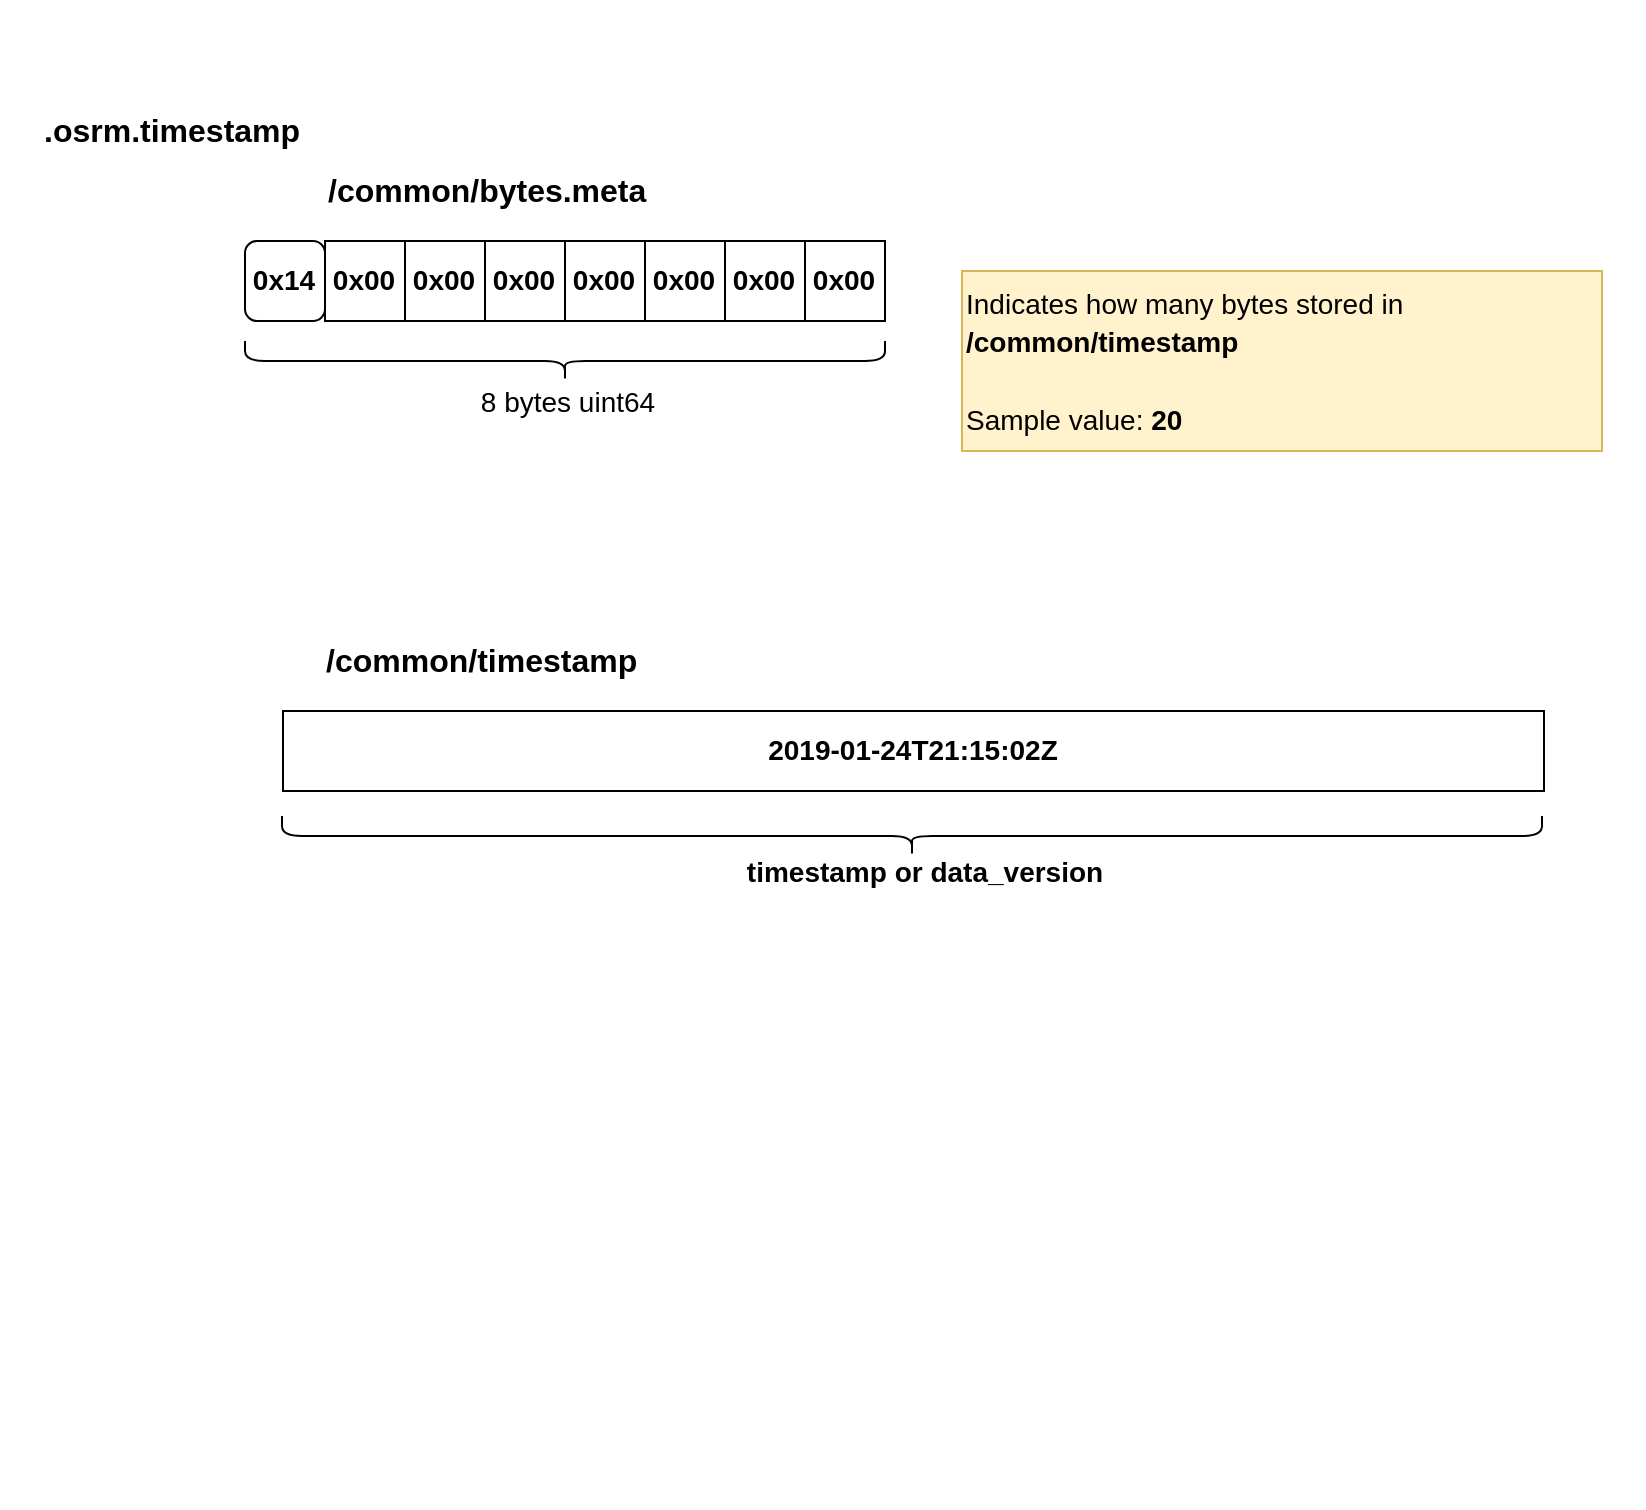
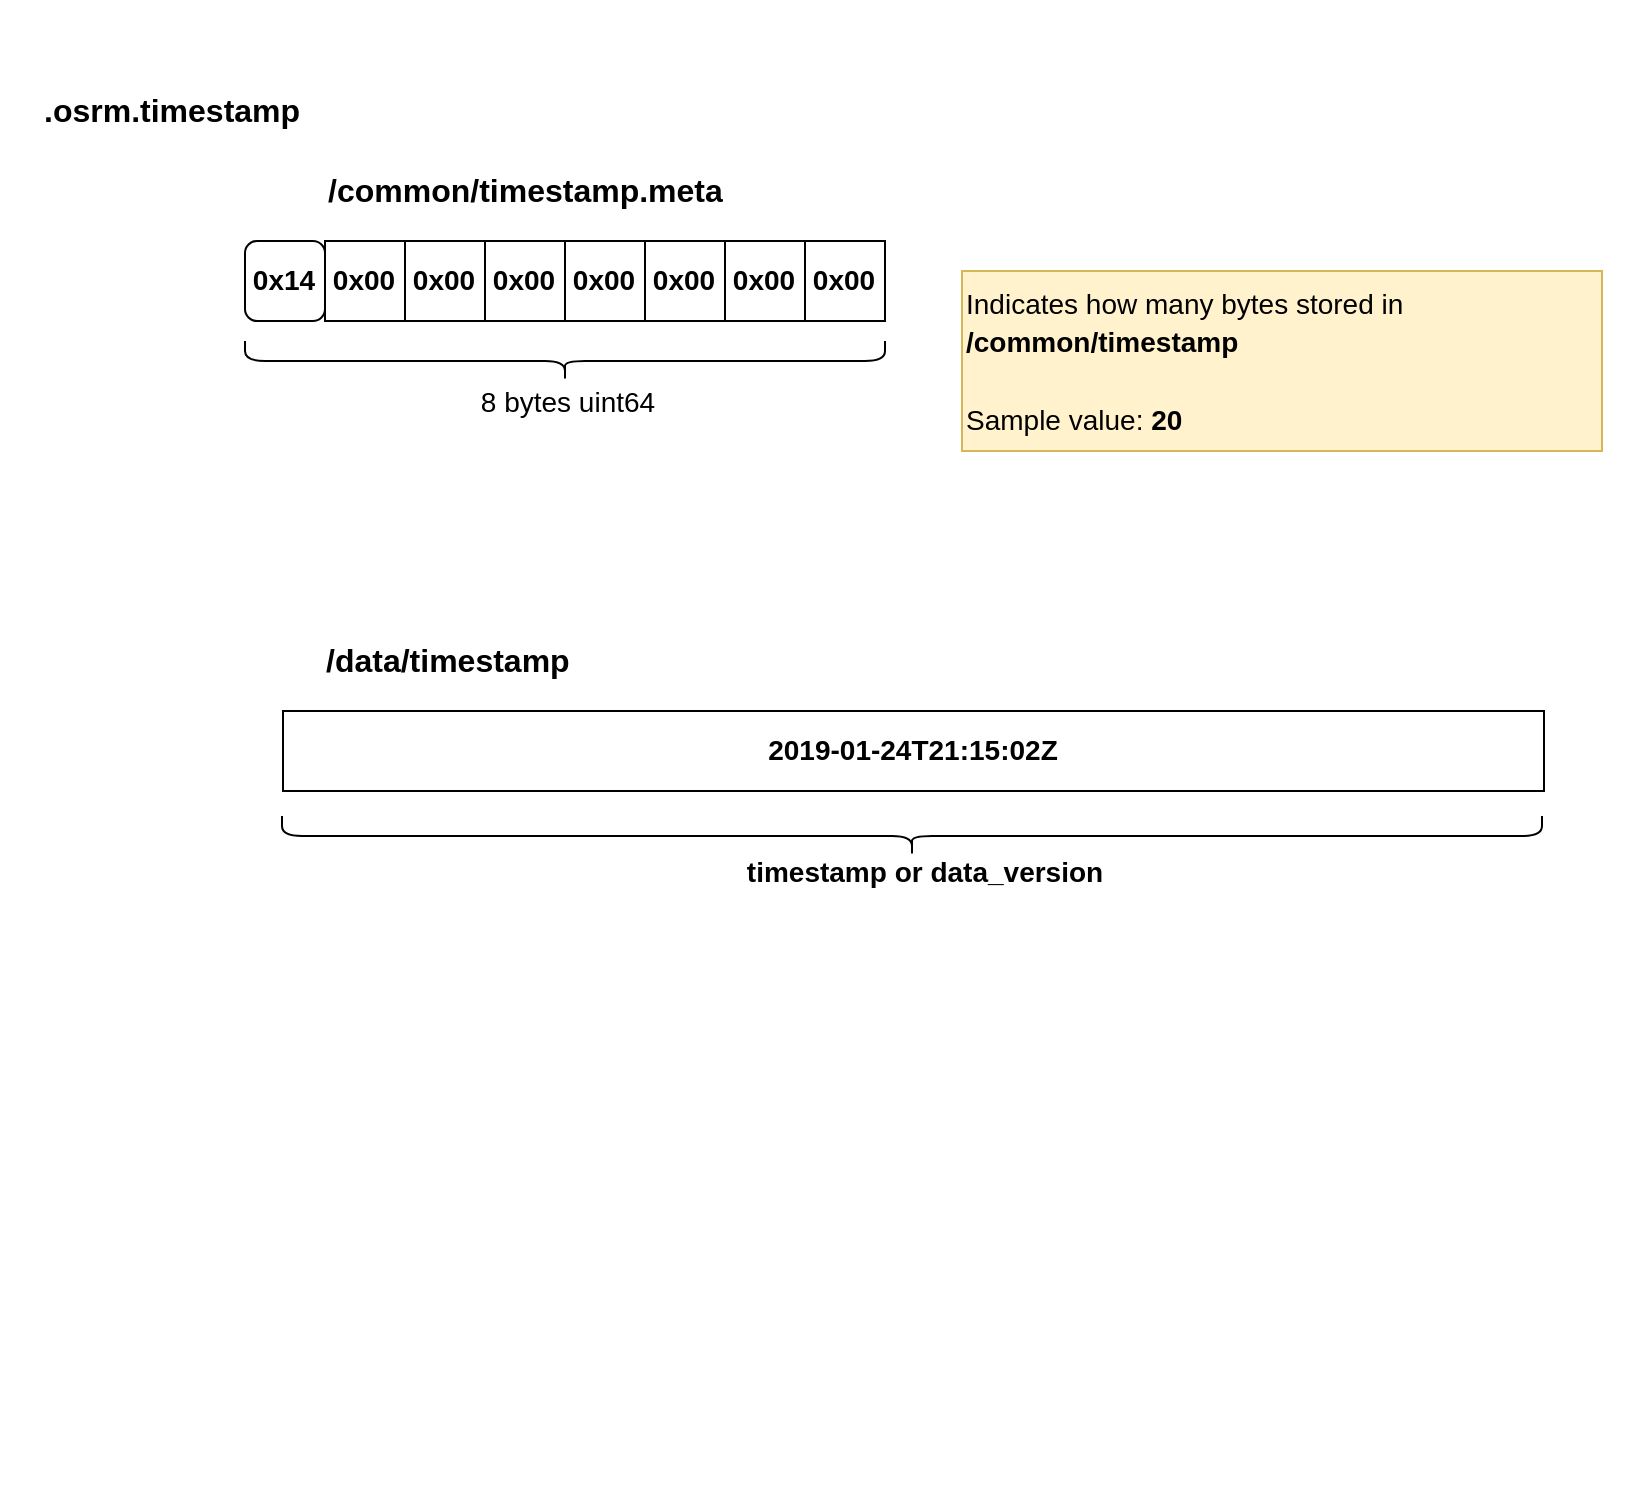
node ".osrm.timestamp": moved (286, 131) -> (286, 111)
node "/common/bytes.meta": label "/common/bytes.meta" -> "/common/timestamp.meta"
node "/common/timestamp": label "/common/timestamp" -> "/data/timestamp"
